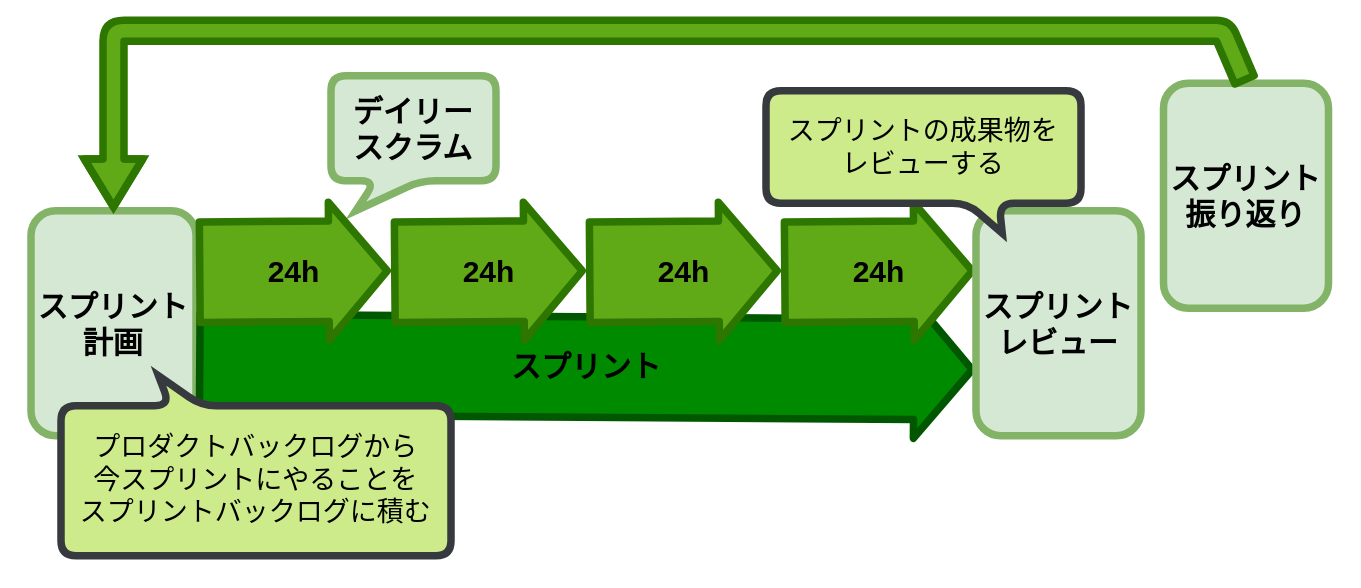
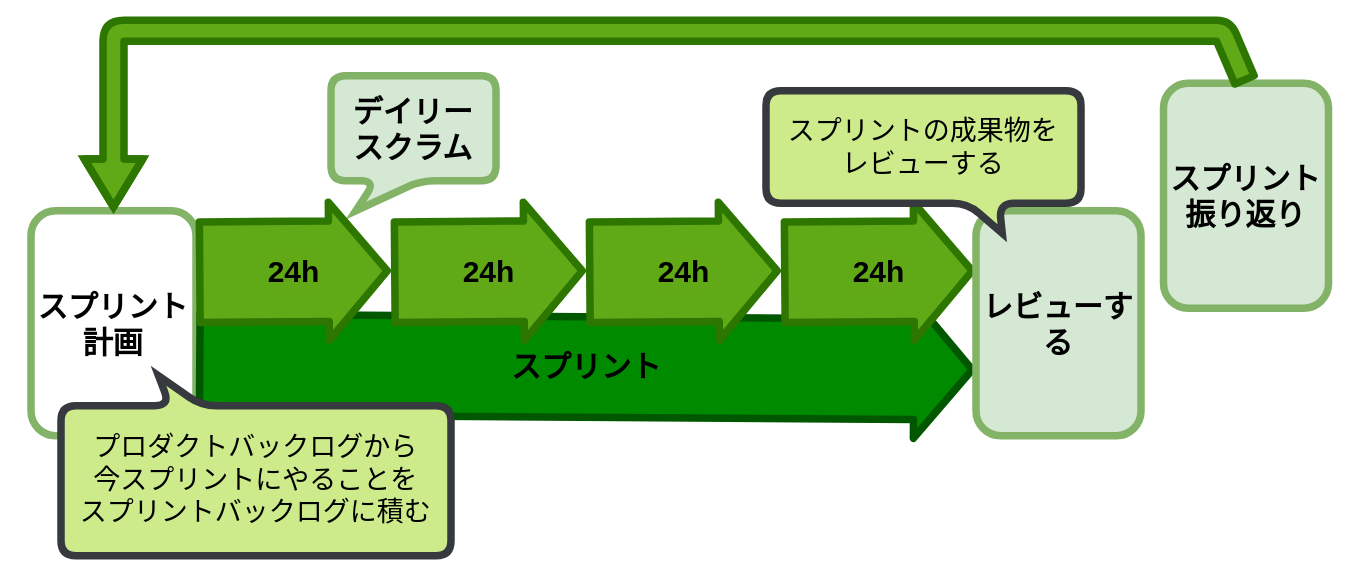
node "スプリント計画": fillcolor #d5e8d4 -> #ffffff
node "スプリントレビュー": label "スプリントレビュー" -> "レビューする"
